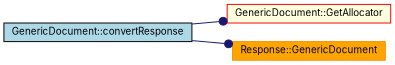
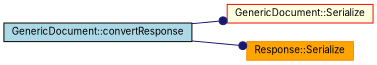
node "GenericDocument::GetAllocator": label "GenericDocument::GetAllocator" -> "GenericDocument::Serialize"
node "Response::GenericDocument": label "Response::GenericDocument" -> "Response::Serialize"
